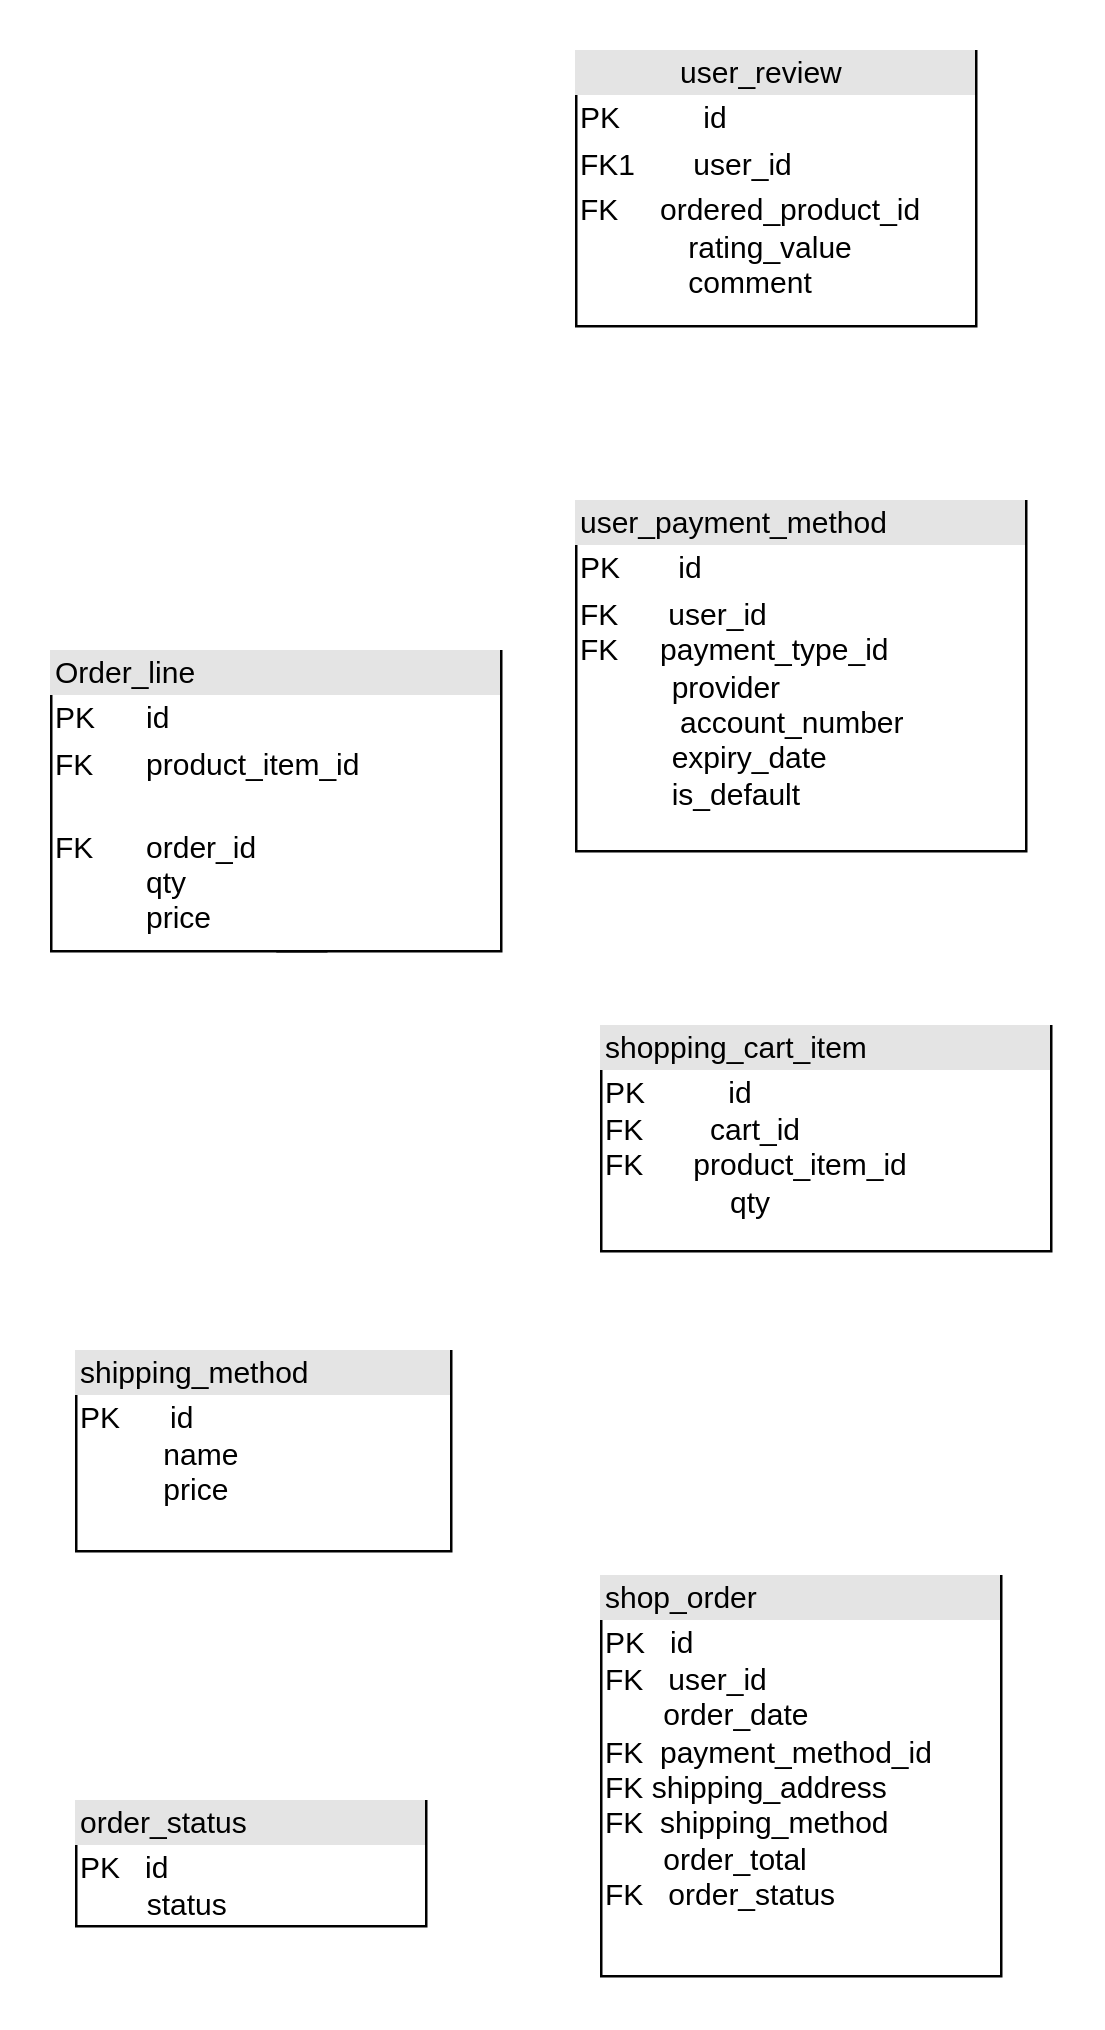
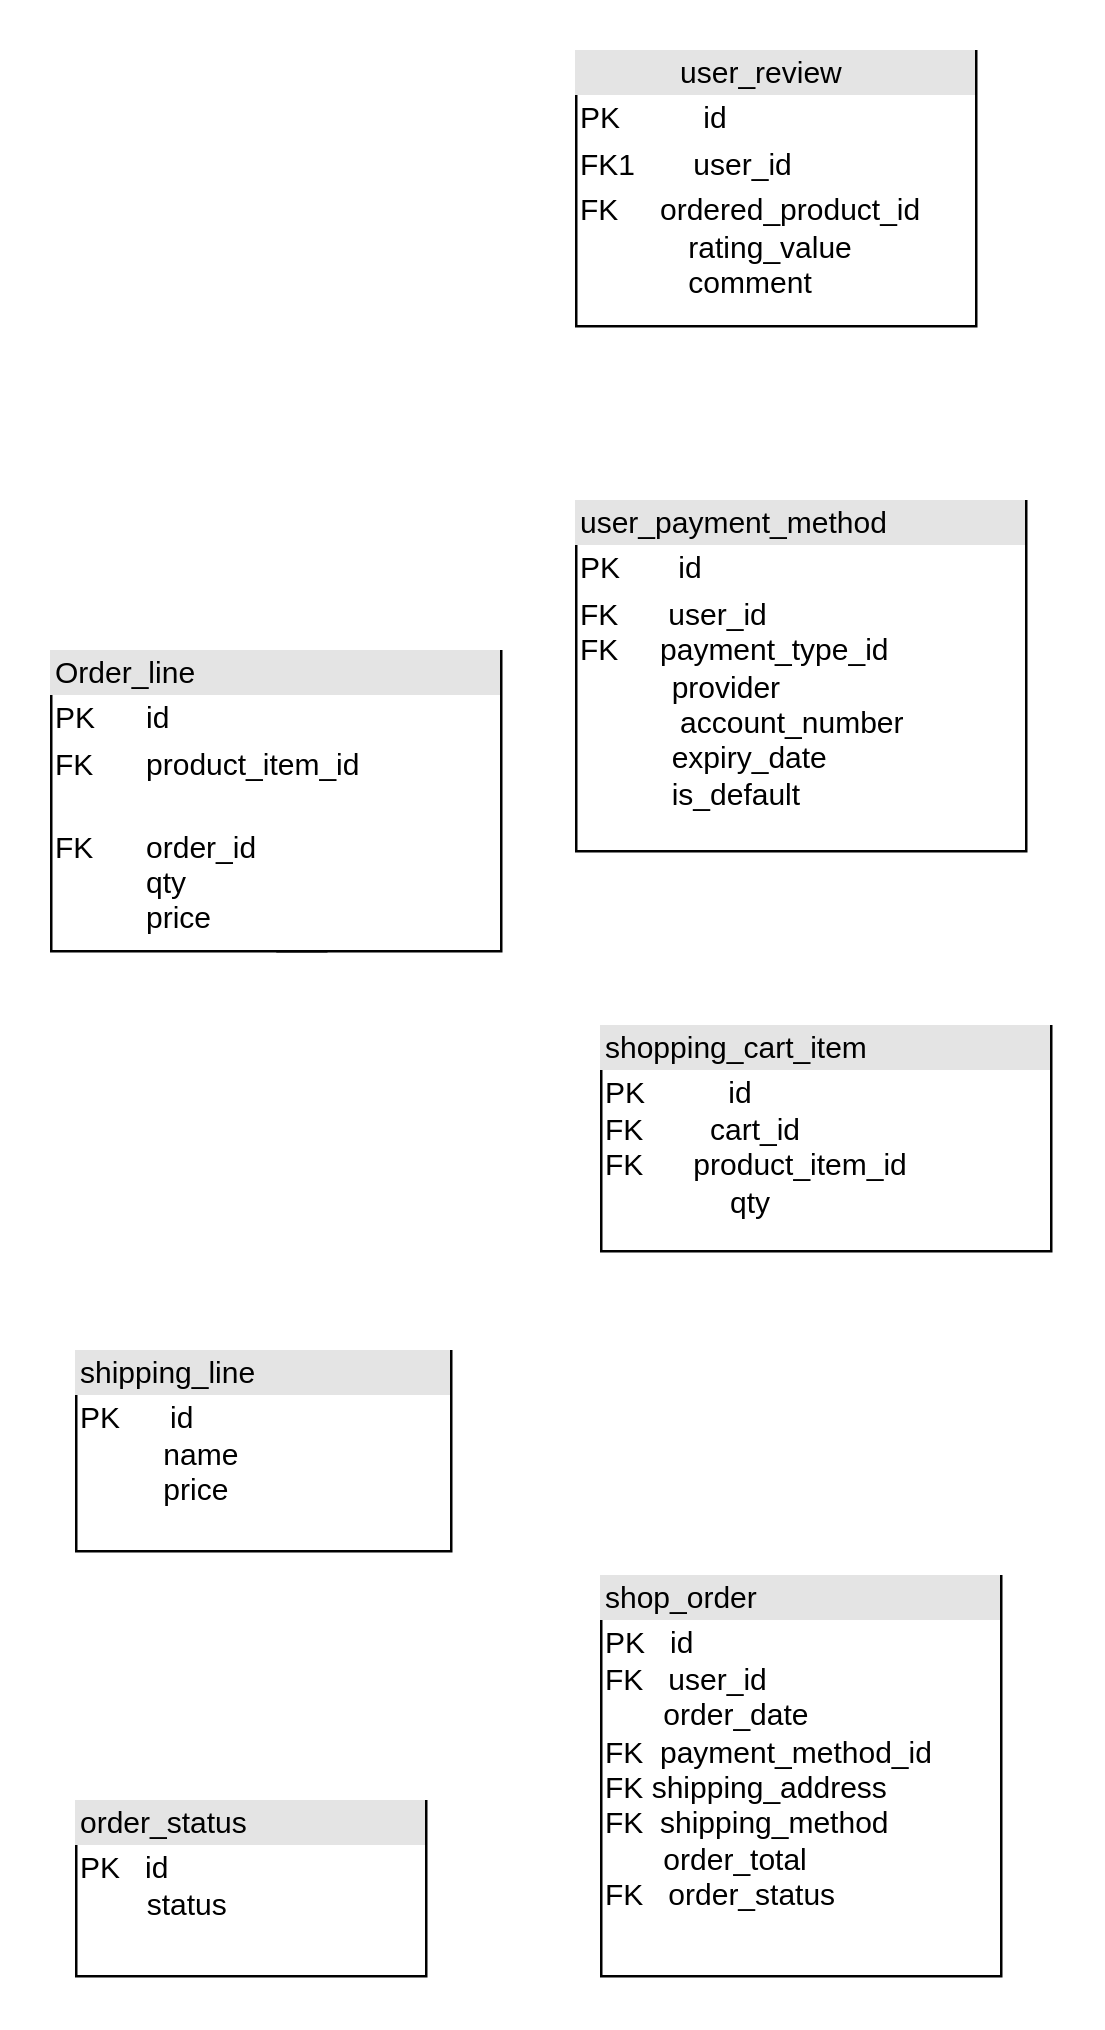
node "shipping_method PK id name price": label "shipping_method PK id name price" -> "shipping_line PK id name price"
node "order_status PK id status": size 350x125 -> 350x175
